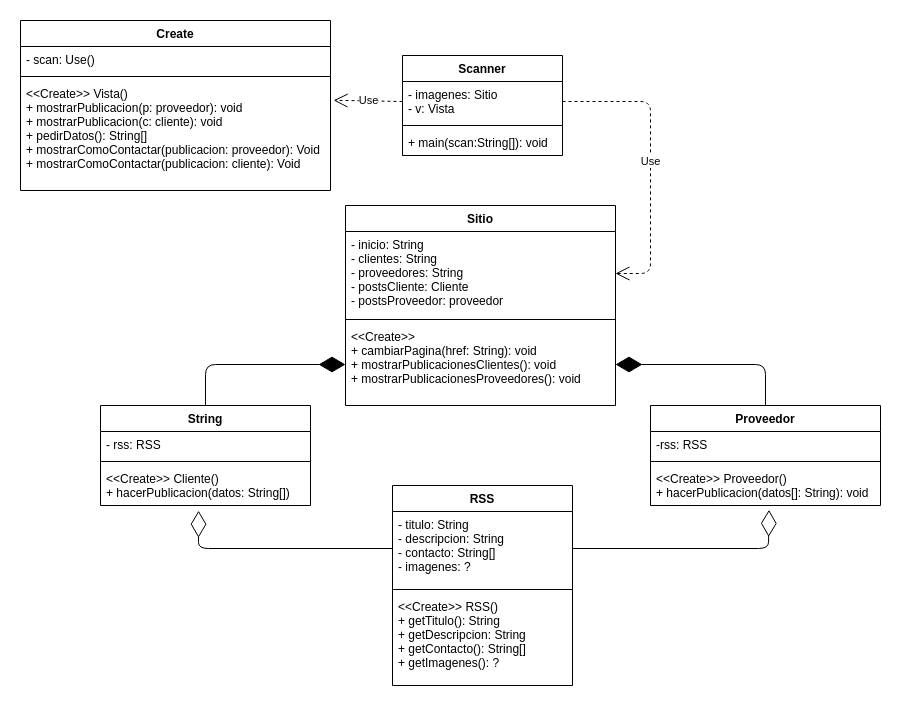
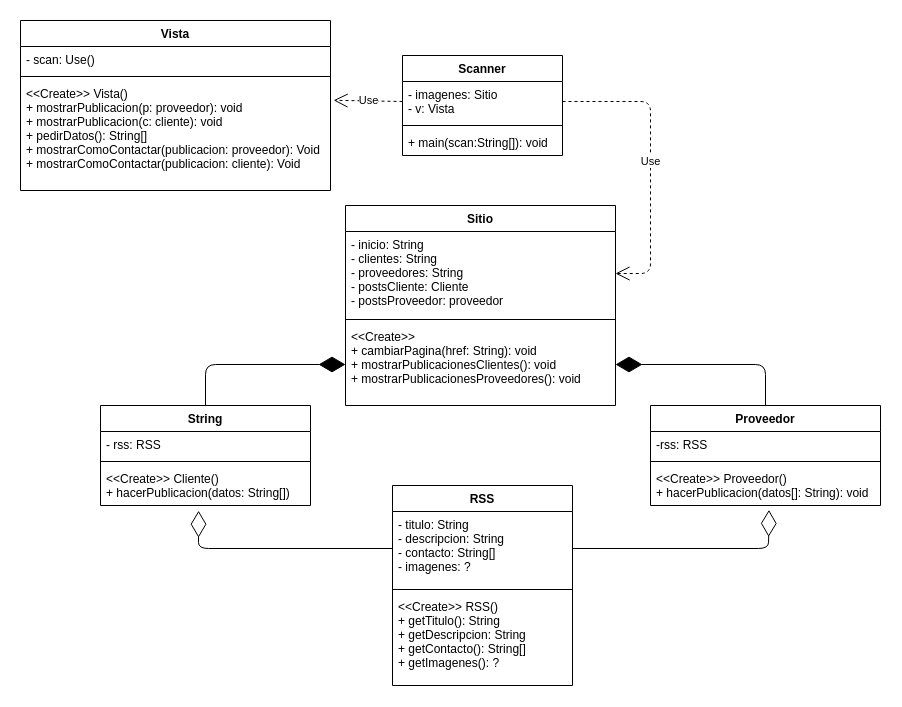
node "Create": label "Create" -> "Vista"
